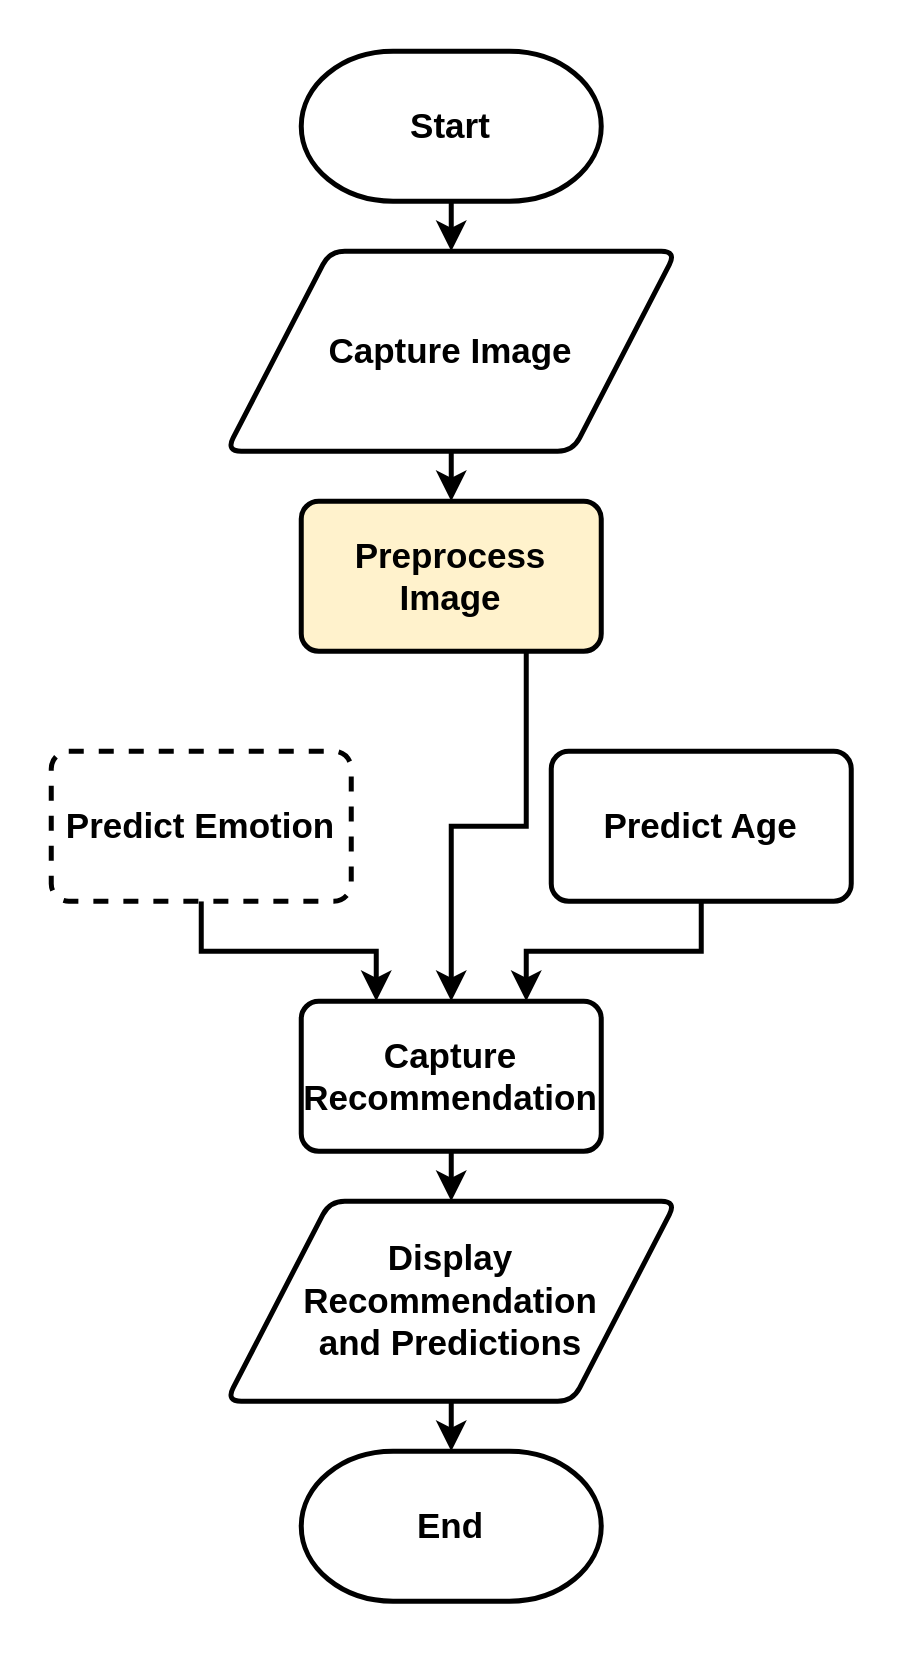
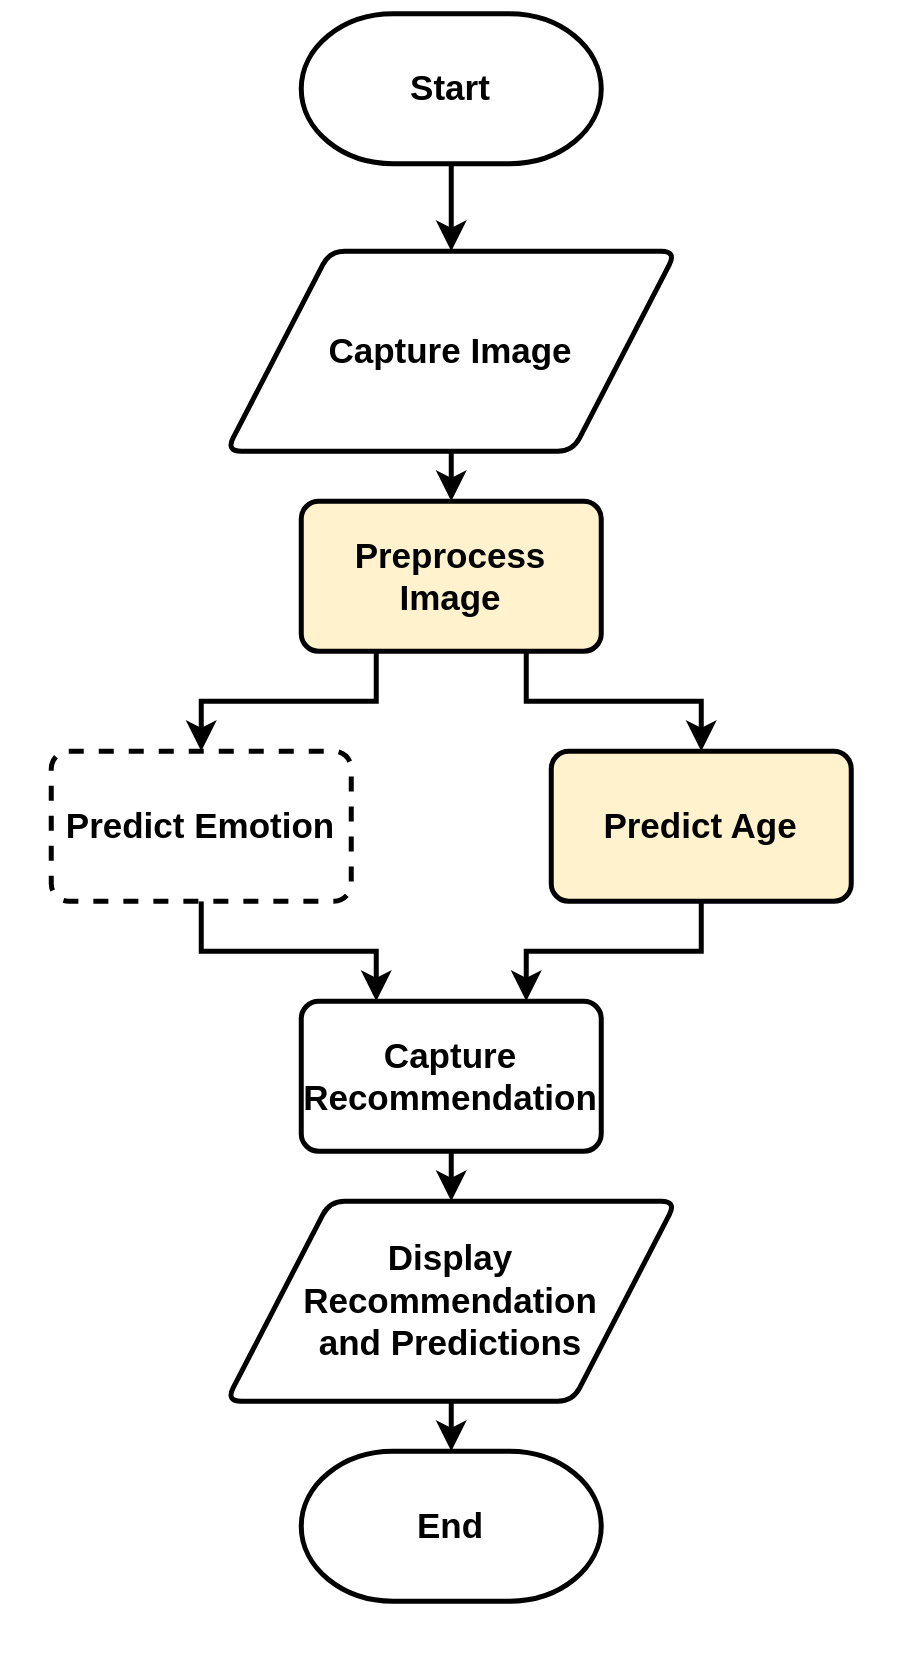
node "Start": moved (451, 126) -> (451, 89)
edge "PreprocessImage" -> "Predict Emotion": added
edge "PreprocessImage" -> "Capture Recommendation": now "PreprocessImage" -> "Predict Age"
node "Predict Age": fillcolor #ffffff -> #fff2cc
